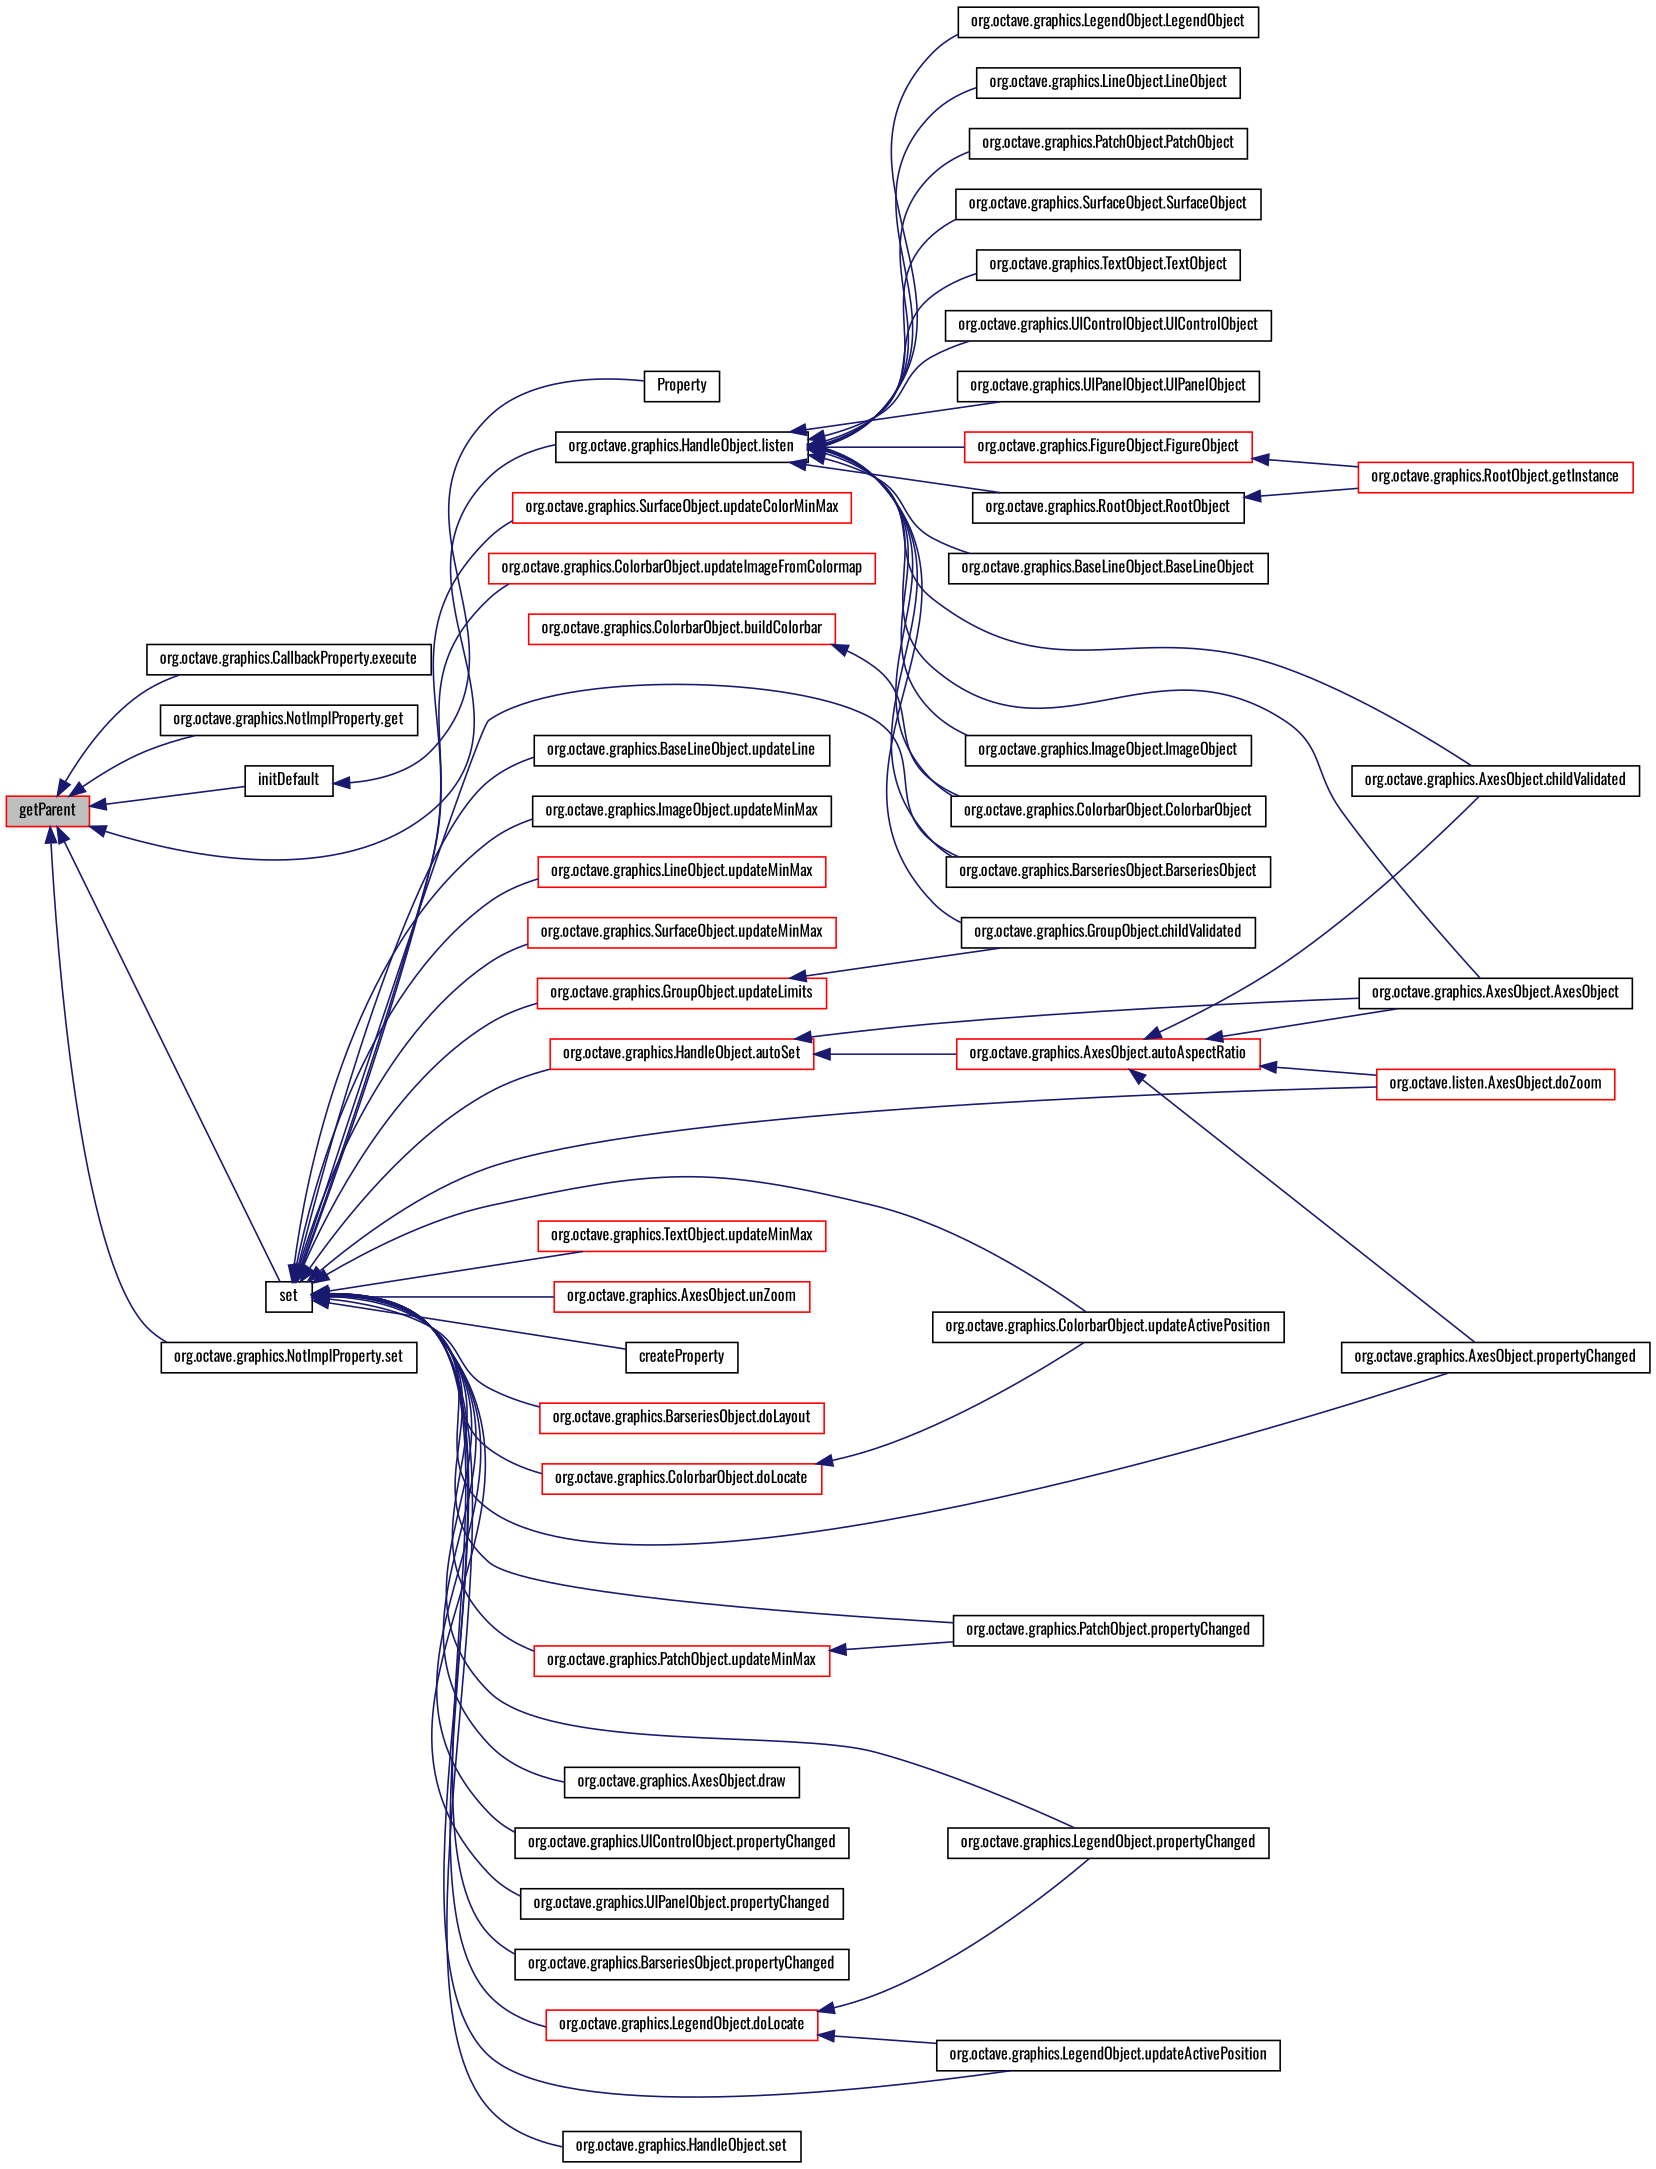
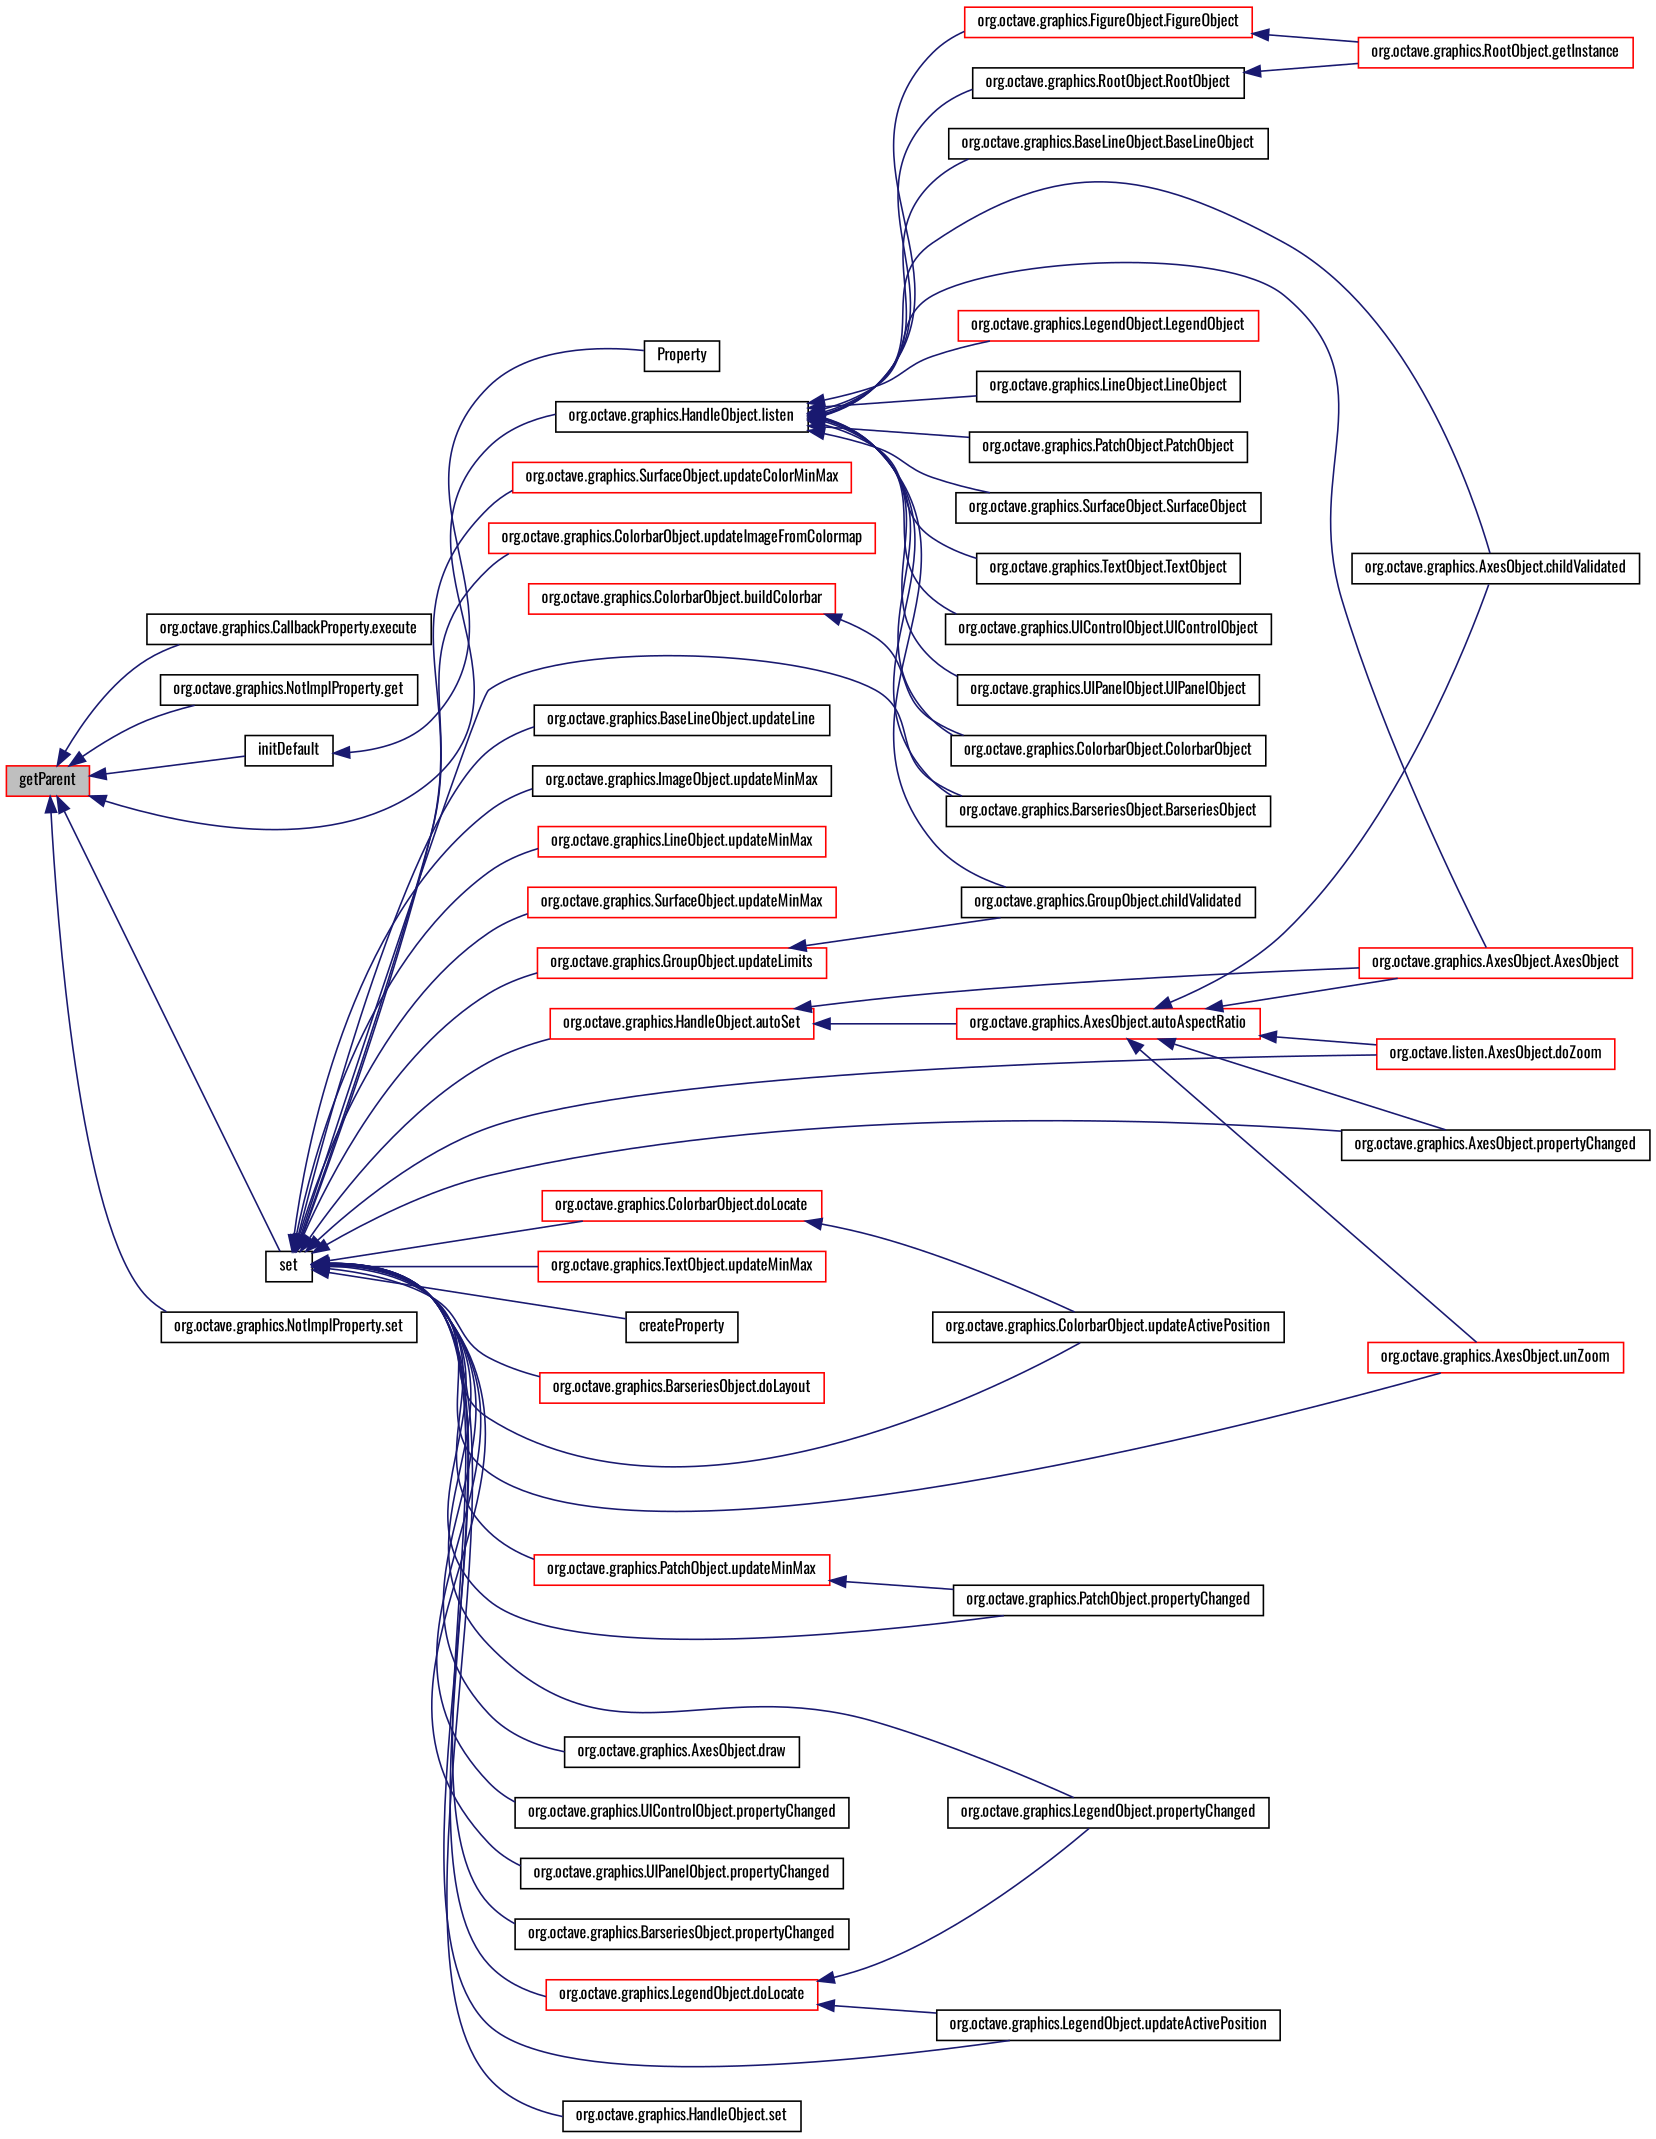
node "org.octave.graphics.LegendObject.LegendObject": color black -> red
node "org.octave.graphics.ImageObject.ImageObject": removed
node "org.octave.graphics.AxesObject.AxesObject": color black -> red
edge "org.octave.graphics.AxesObject.unZoom" -> "org.octave.graphics.AxesObject.autoAspectRatio": added
